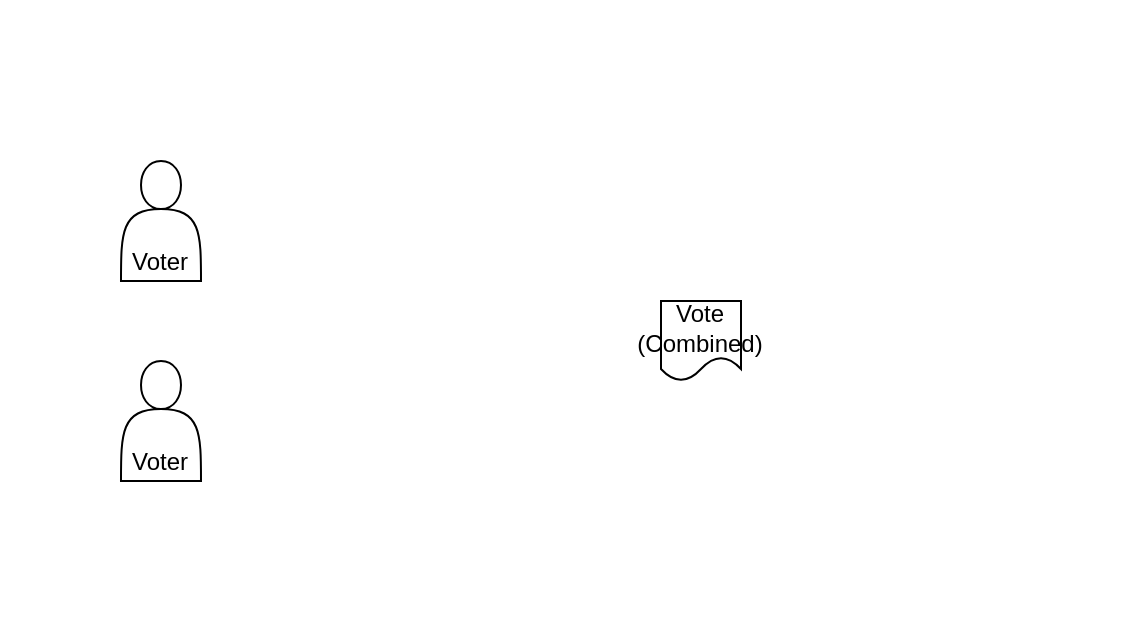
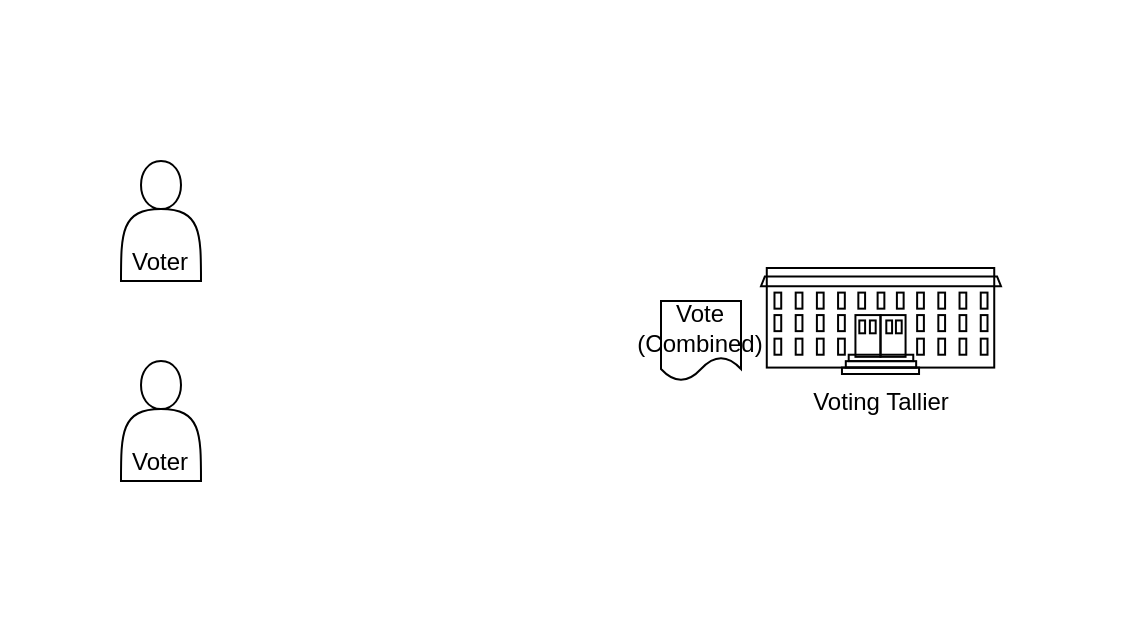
node "Voting Tallier": added
